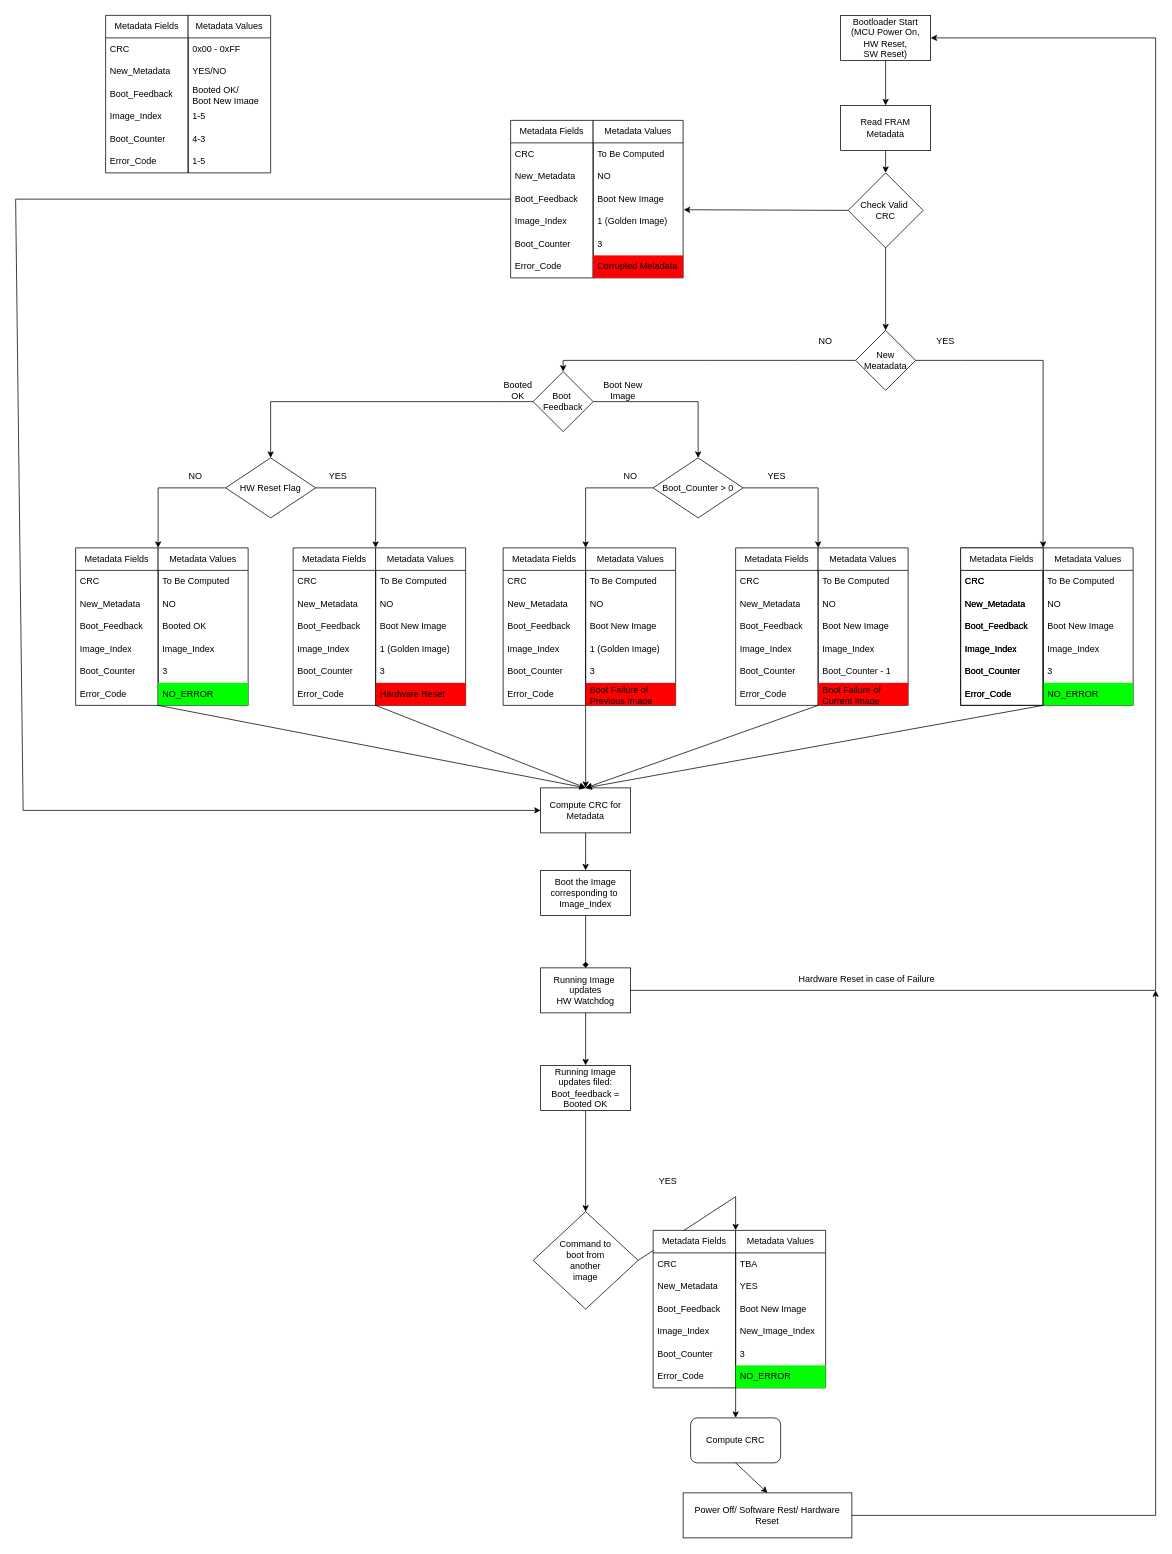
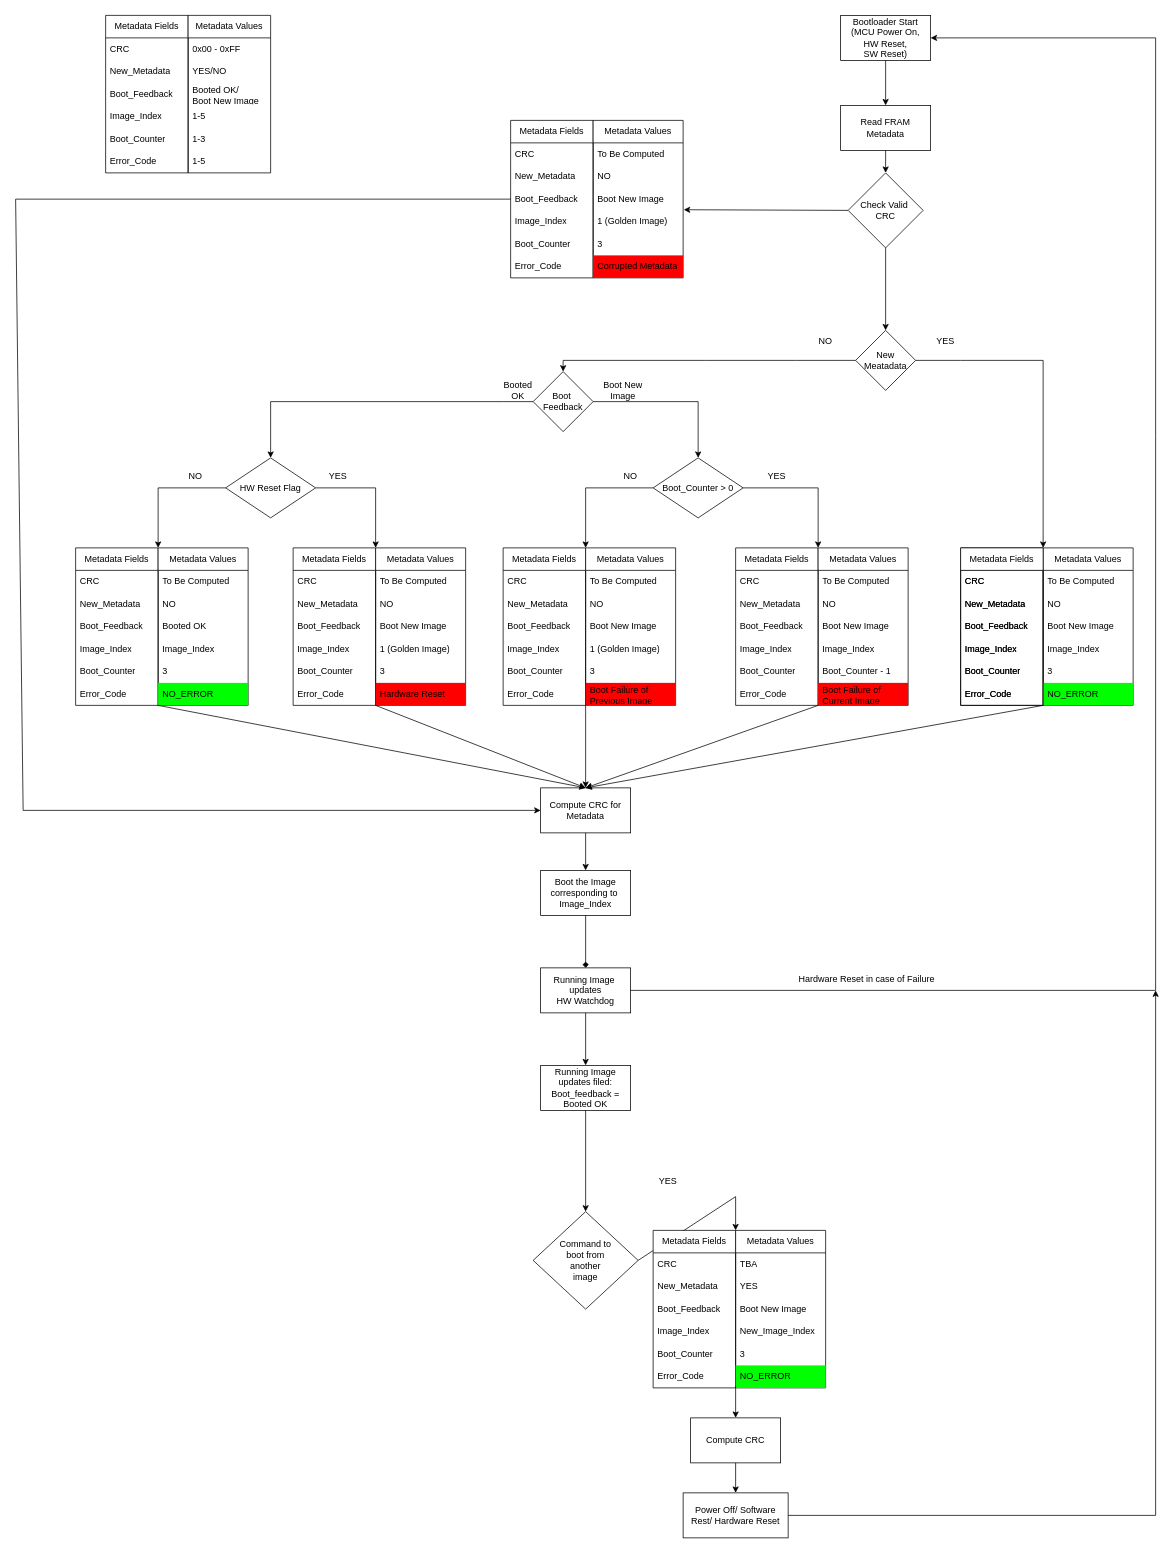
node "4-3": label "4-3" -> "1-3"
node "Compute CRC": shape rounded rectangle -> rectangle
node "Power Off/ Software Rest/ Hardware Reset": size 169x45 -> 105x45
